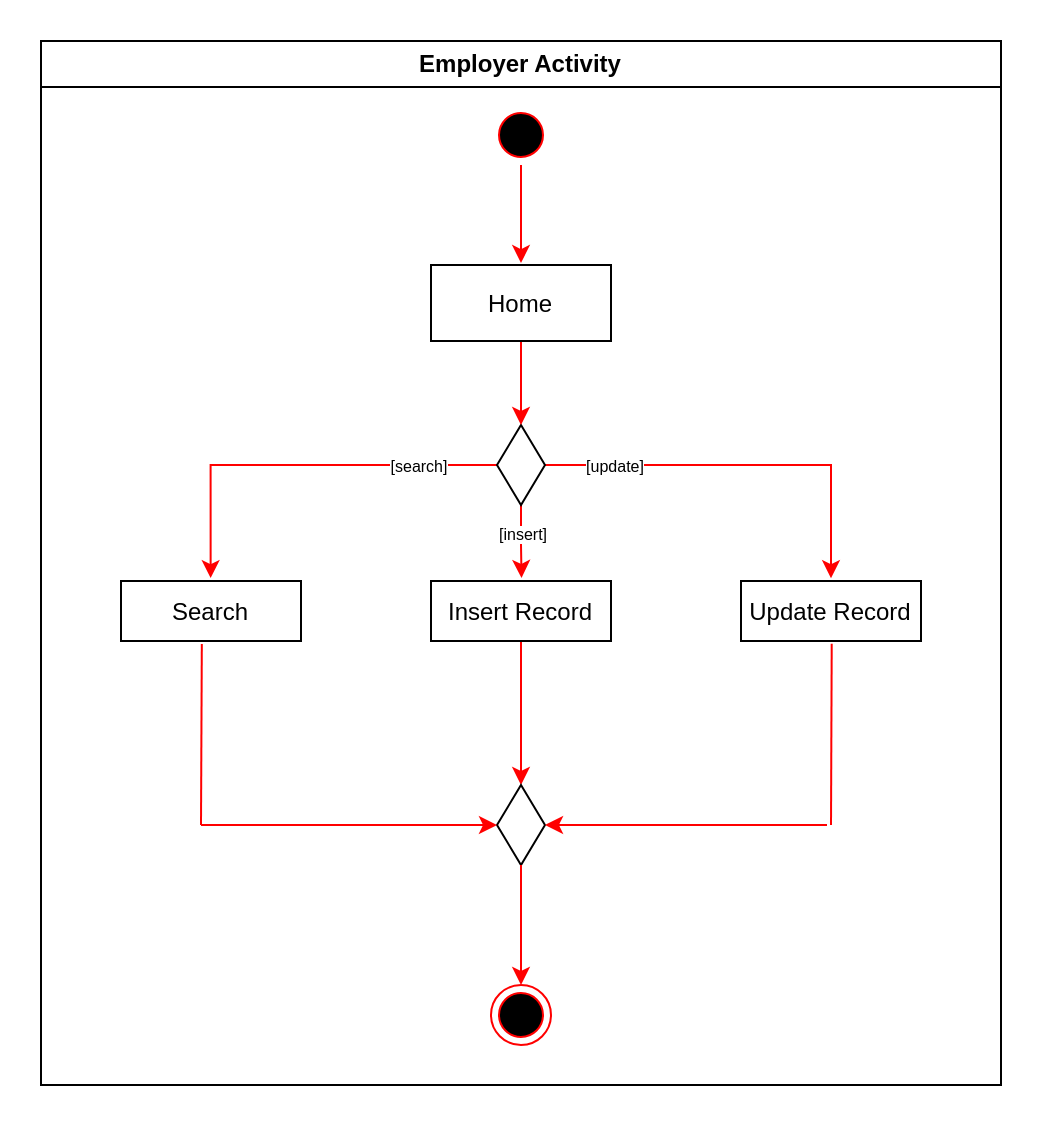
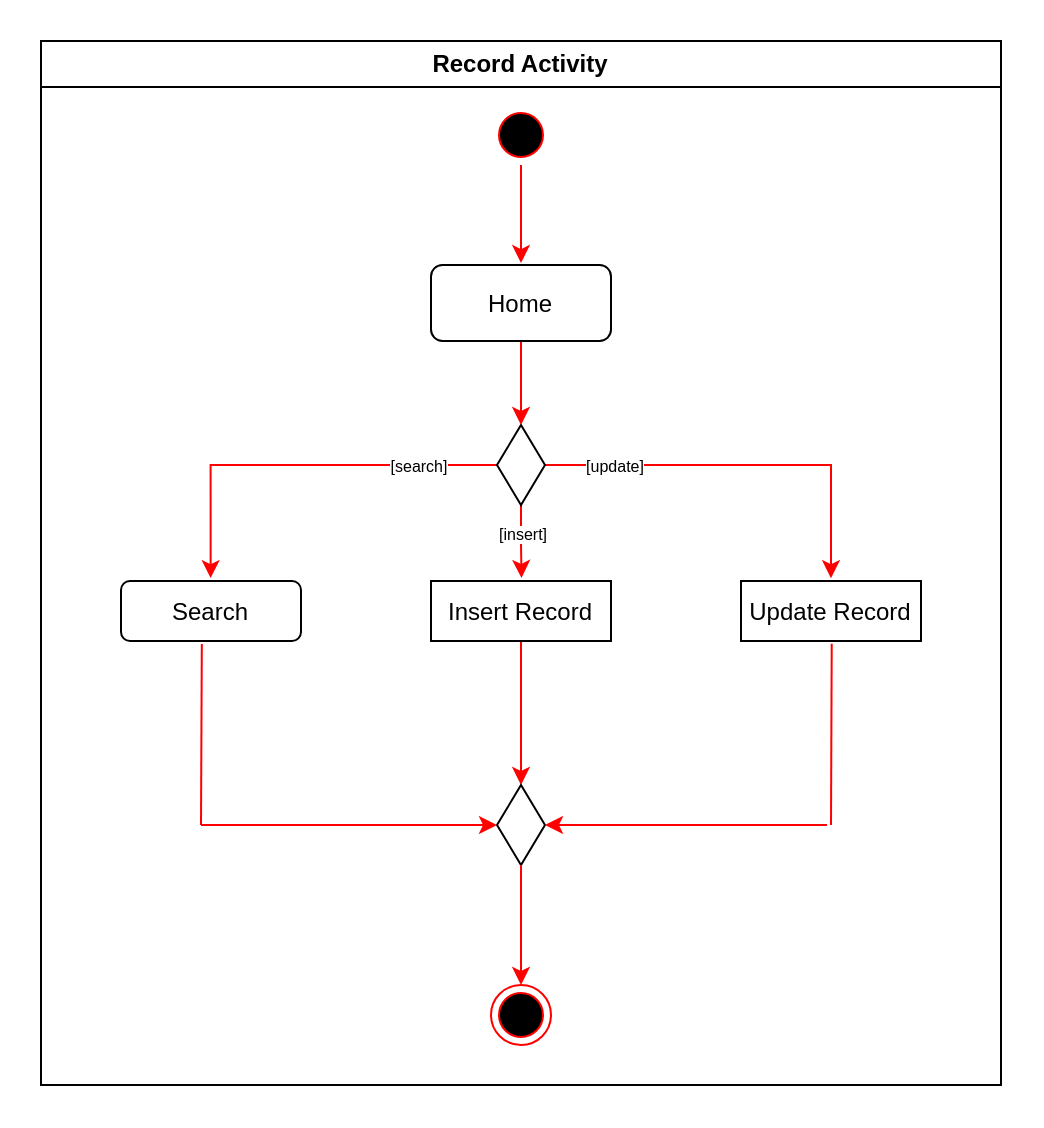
node "Employer Activity": label "Employer Activity" -> "Record Activity"
node "Home": shape rectangle -> rounded rectangle
node "Search": shape rectangle -> rounded rectangle
